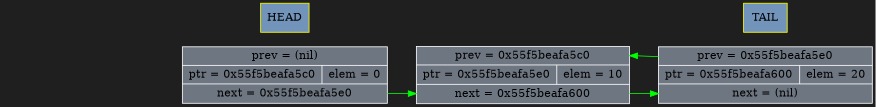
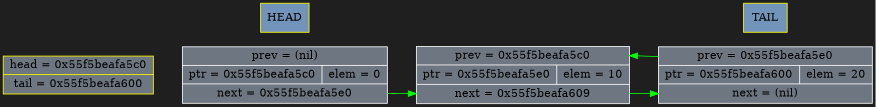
node "head = 0x55f5beafa5c0": added
node "prev = 0x55f5beafa5c0": text "next = 0x55f5beafa600" -> "next = 0x55f5beafa609"
